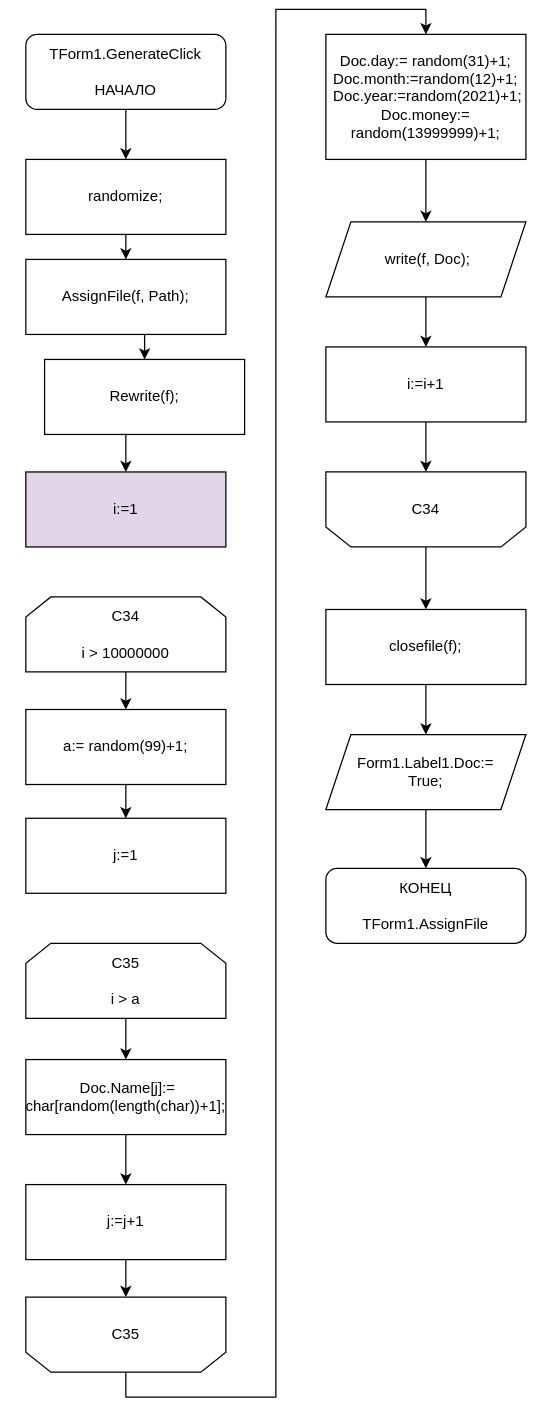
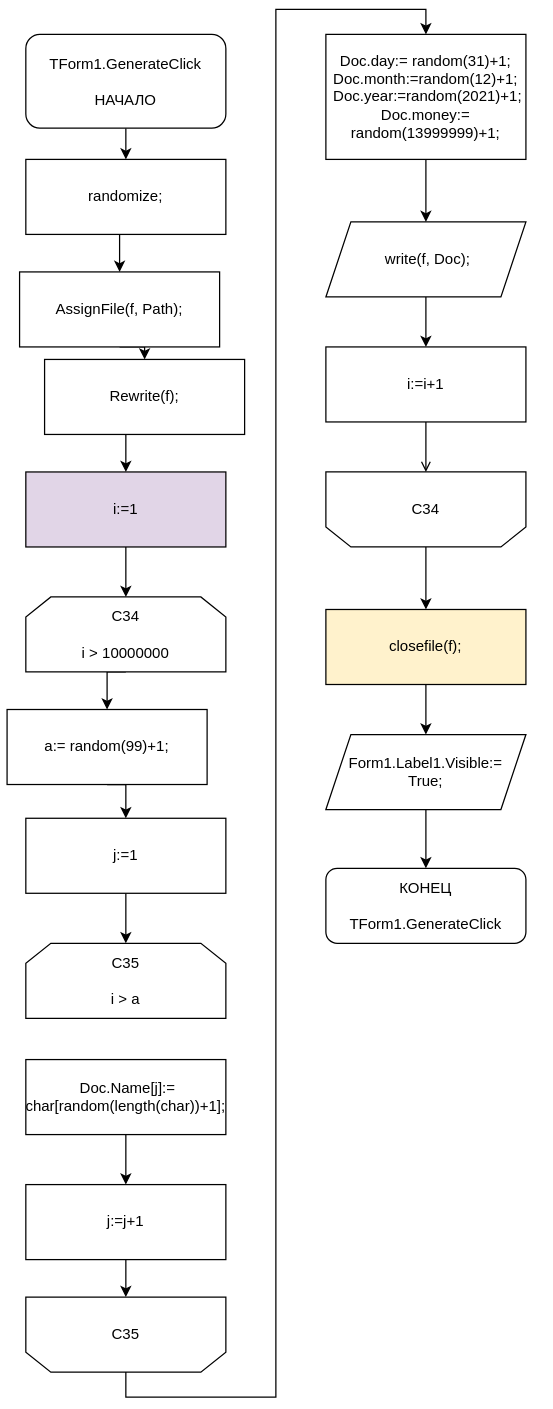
node "TForm1.GenerateClick НАЧАЛО": size 200x75 -> 200x94
node "AssignFile(f, Path);": moved (126, 297) -> (119, 309)
edge "i:=i+1" -> "C34": arrowhead classic -> open
edge "i:=1" -> "C34 i > 10000000": added
node "closefile(f);": fillcolor #ffffff -> #fff2cc
node "a:= random(99)+1;": moved (126, 747) -> (107, 747)
node "Form1.Label1.Doc:= True;": label "Form1.Label1.Doc:= True;" -> "Form1.Label1.Visible:= True;"
node "КОНЕЦ TForm1.AssignFile": label "КОНЕЦ TForm1.AssignFile" -> "КОНЕЦ TForm1.GenerateClick"
edge "j:=1" -> "C35 i > a": added
edge "C35 i > a" -> "Doc.Name[j]:= char[random(length(char))+1];": removed
